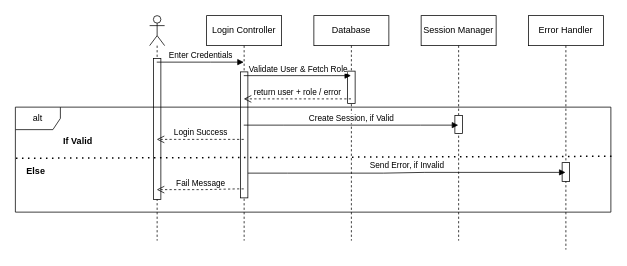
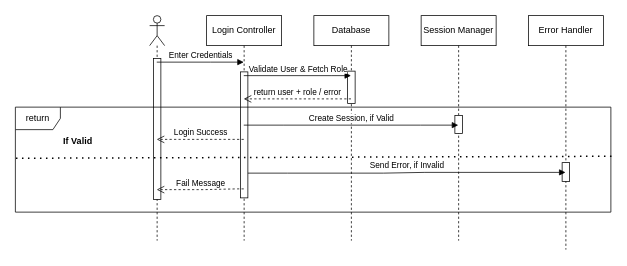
node "alt": label "alt" -> "return"
node "Else": removed
